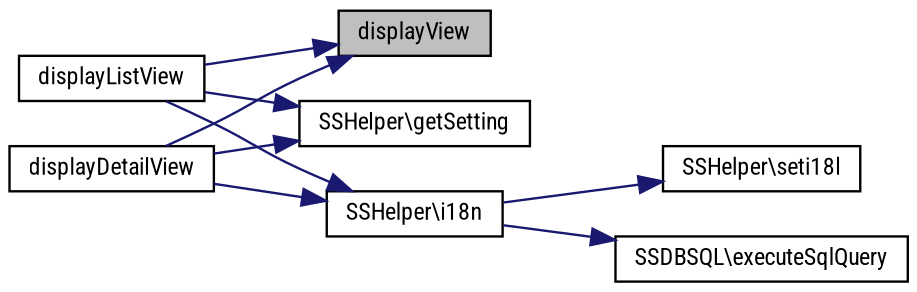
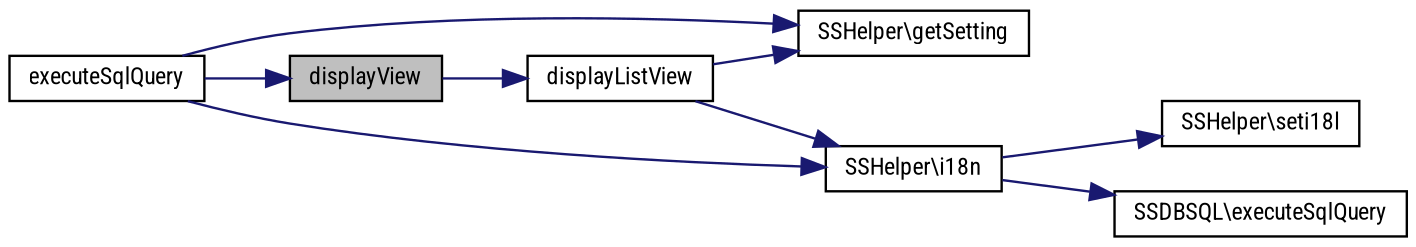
edge "displayListView" -> "displayView": reversed
node "displayDetailView": label "displayDetailView" -> "executeSqlQuery"
